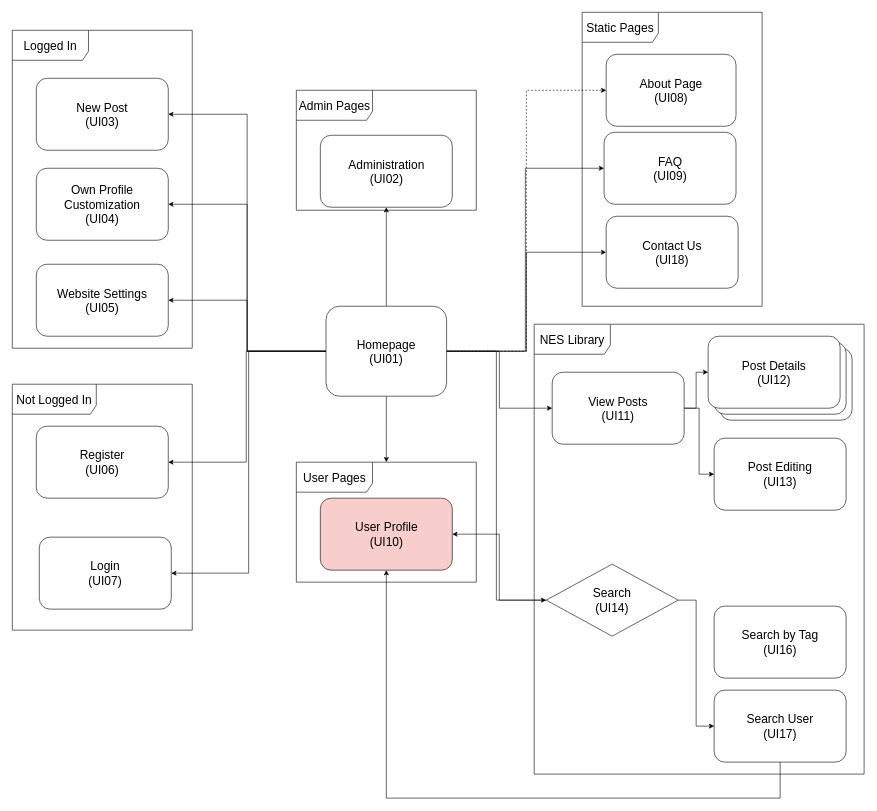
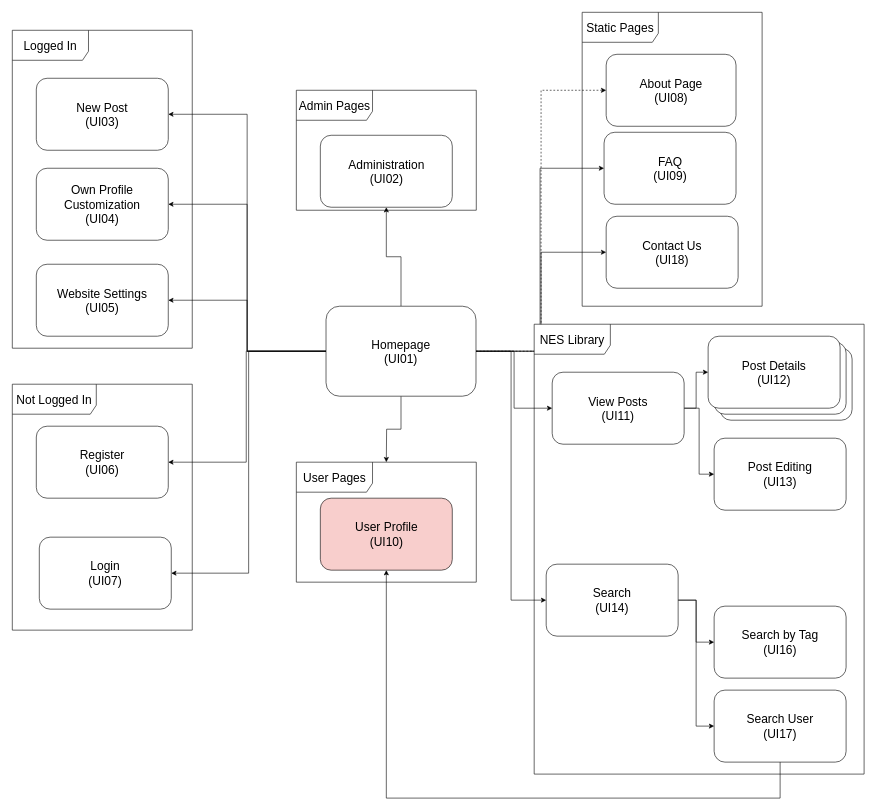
node "Homepage (UI01)": size 121x90 -> 150x90
edge "Search (UI14)" -> "User Profile (UI10)": now "Search (UI14)" -> "Search by Tag (UI16)"
node "Search (UI14)": shape diamond -> rounded rectangle
